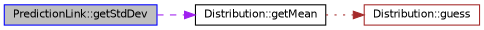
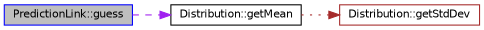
node "PredictionLink::getStdDev": label "PredictionLink::getStdDev" -> "PredictionLink::guess"
node "Distribution::guess": label "Distribution::guess" -> "Distribution::getStdDev"
